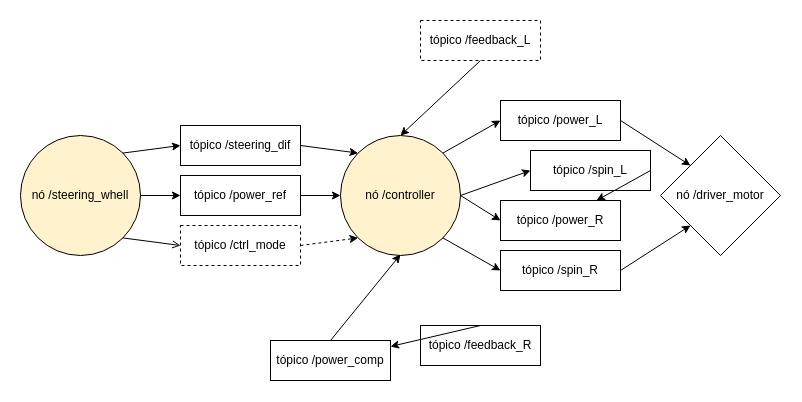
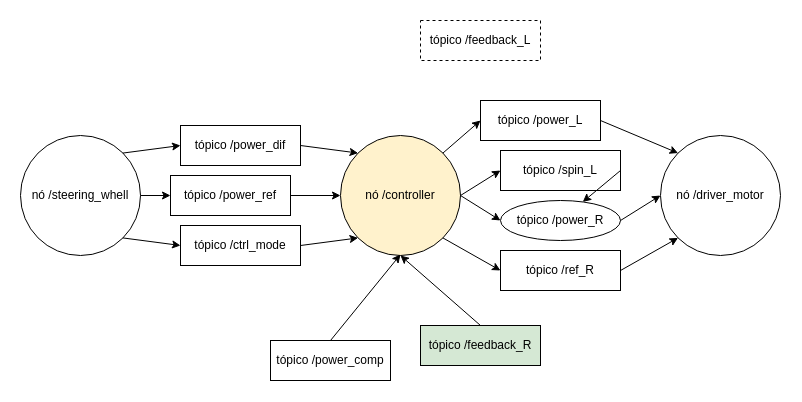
edge "tópico /feedback_L" -> "nó /controller": removed
node "tópico /power_L": moved (561, 121) -> (541, 121)
node "tópico /steering_dif": label "tópico /steering_dif" -> "tópico /power_dif"
node "tópico /spin_L": moved (591, 171) -> (561, 171)
node "nó /steering_whell": fillcolor #fff2cc -> #ffffff
node "tópico /power_ref": moved (241, 196) -> (231, 196)
node "nó /driver_motor": shape diamond -> ellipse
edge "tópico /power_R" -> "nó /driver_motor": added
node "tópico /power_R": shape rectangle -> ellipse
edge "tópico /ctrl_mode" -> "nó /controller": style dashed -> solid
edge "nó /steering_whell" -> "tópico /ctrl_mode": arrowhead open -> classic
node "tópico /ctrl_mode": style dashed -> solid
node "tópico /spin_R": label "tópico /spin_R" -> "tópico /ref_R"
edge "tópico /feedback_R" -> "tópico /power_comp": now "tópico /feedback_R" -> "nó /controller"
node "tópico /feedback_R": fillcolor #ffffff -> #d5e8d4
